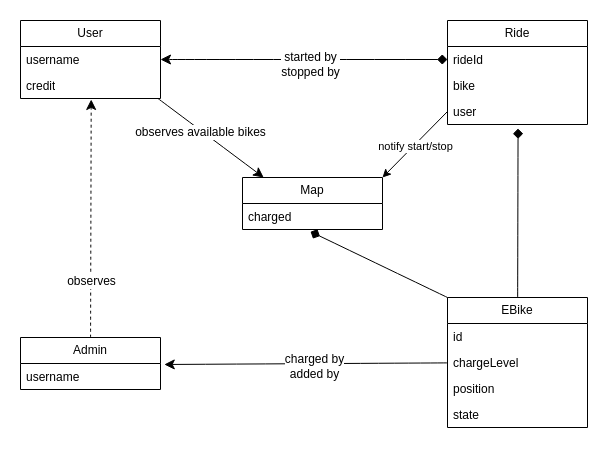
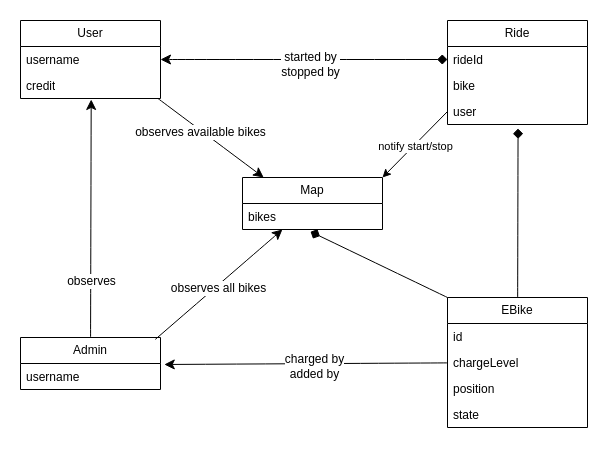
edge "Admin" -> "credit": style dashed -> solid
node "charged": label "charged" -> "bikes"
edge "Admin" -> "Map": added, label "observes all bikes"
